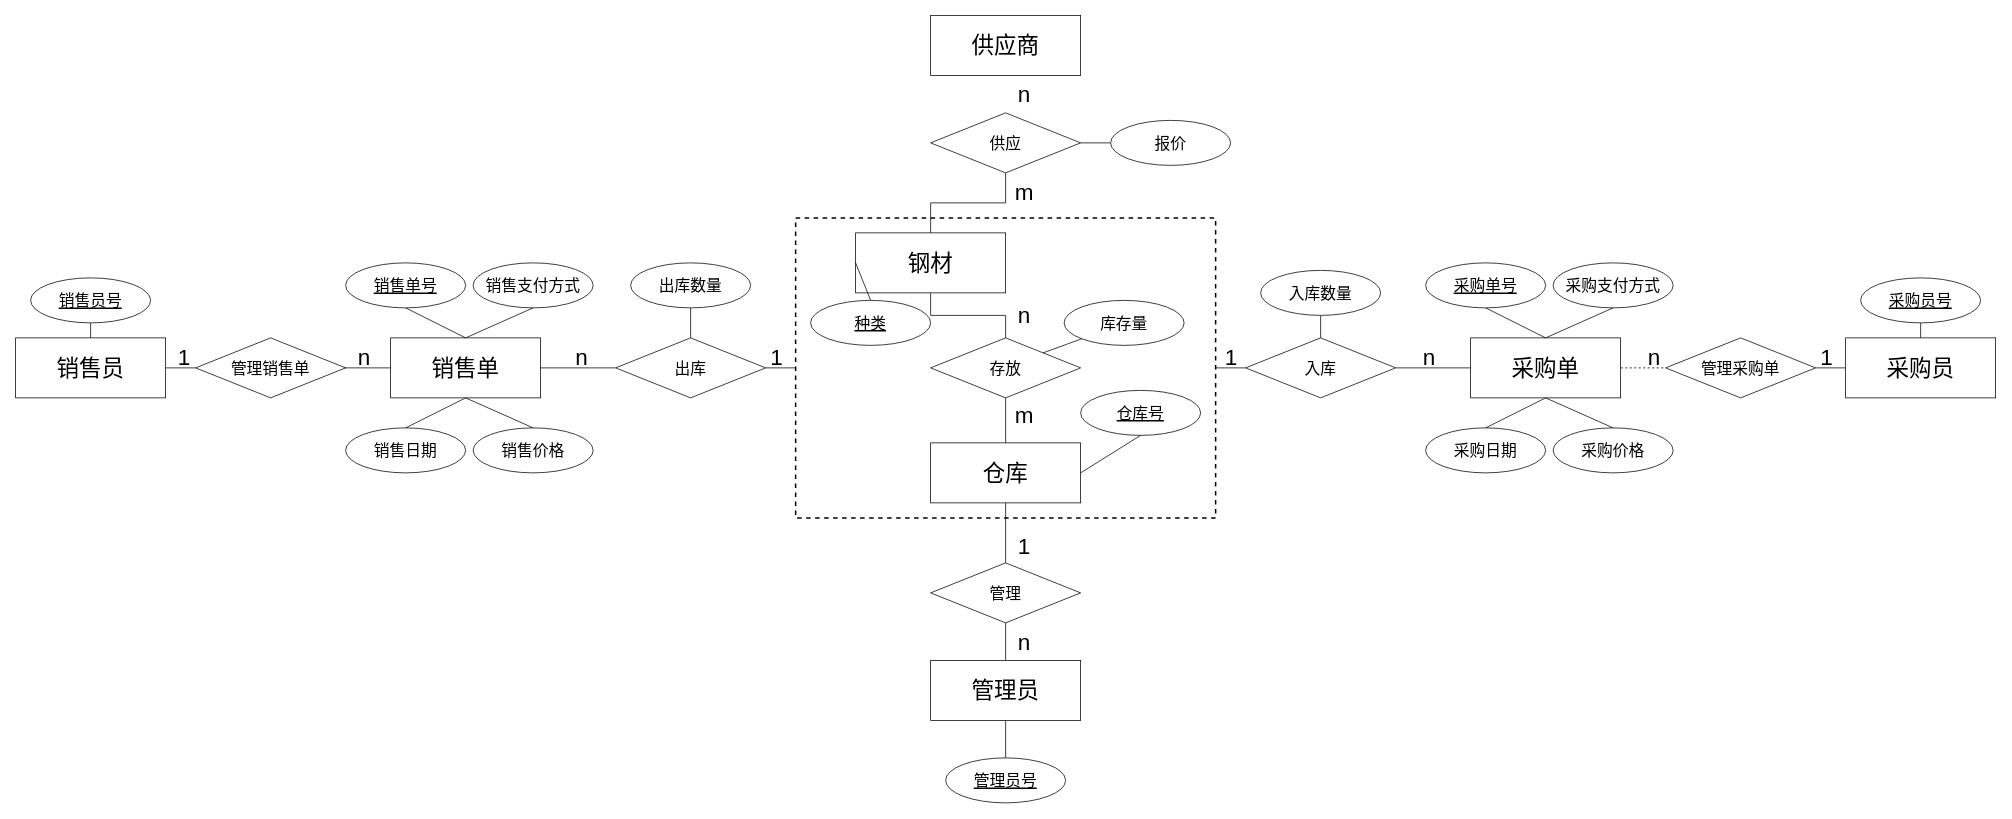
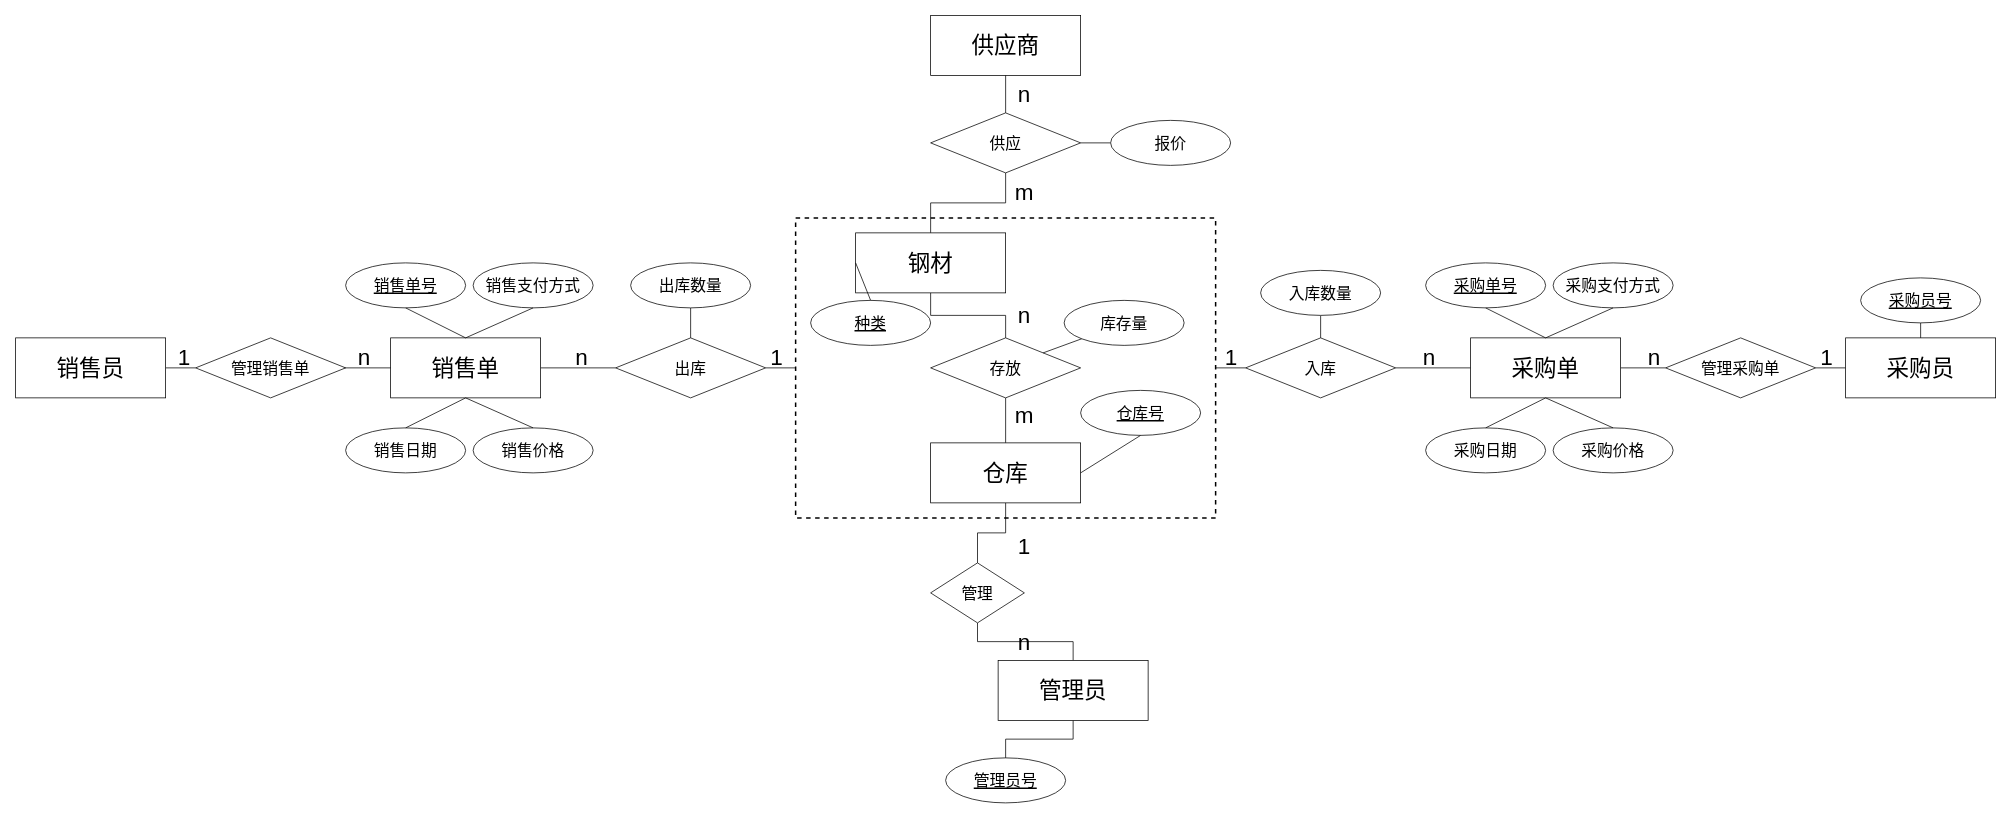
edge "供应商" -- "供应": added
node "销售员号": removed
edge "销售员号" -- "销售员": removed
edge "采购单" -- "管理采购单": style dashed -> solid
node "管理": size 150x60 -> 94x60
node "管理员": moved (1005, 690) -> (1073, 690)
